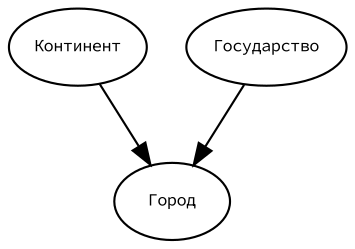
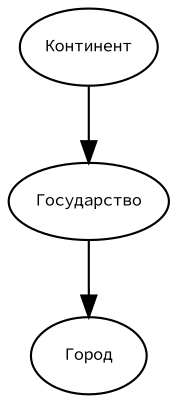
edge "Континент" -> "Город": now "Континент" -> "Государство"
